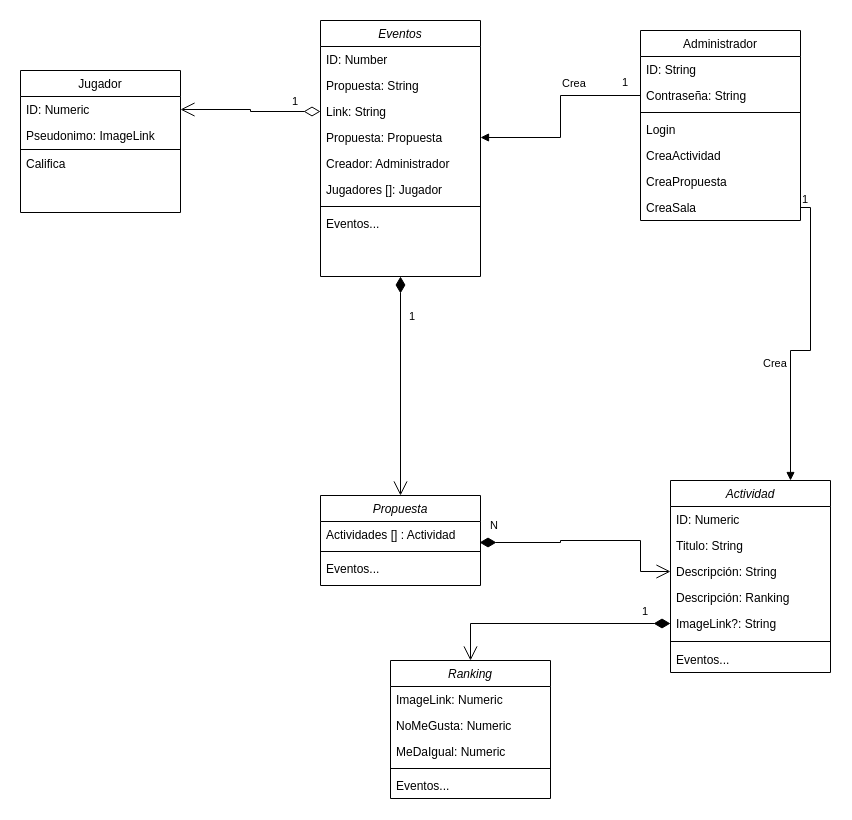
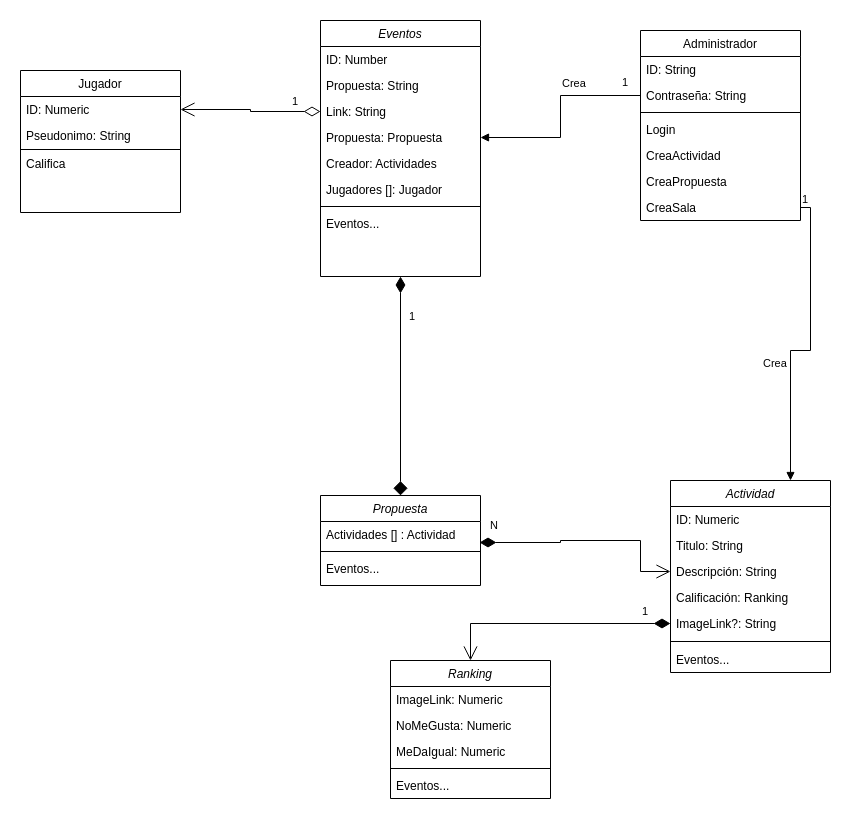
node "Pseudonimo: ImageLink": label "Pseudonimo: ImageLink" -> "Pseudonimo: String"
node "Creador: Administrador": label "Creador: Administrador" -> "Creador: Actividades"
edge "Eventos" -- "Propuesta": arrowhead open -> diamond
node "Descripción: Ranking": label "Descripción: Ranking" -> "Calificación: Ranking"
